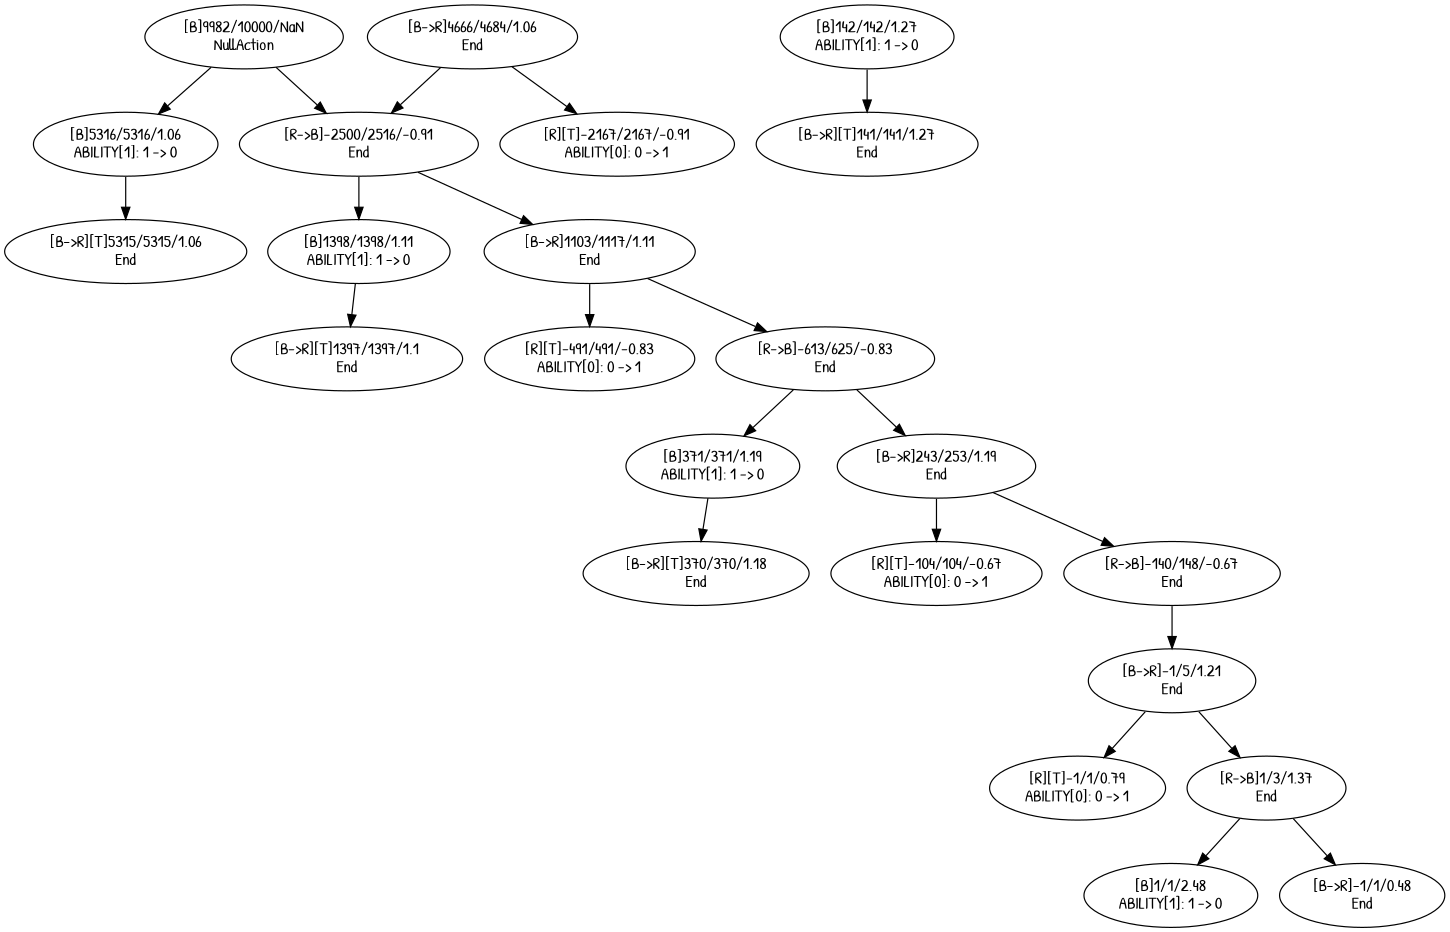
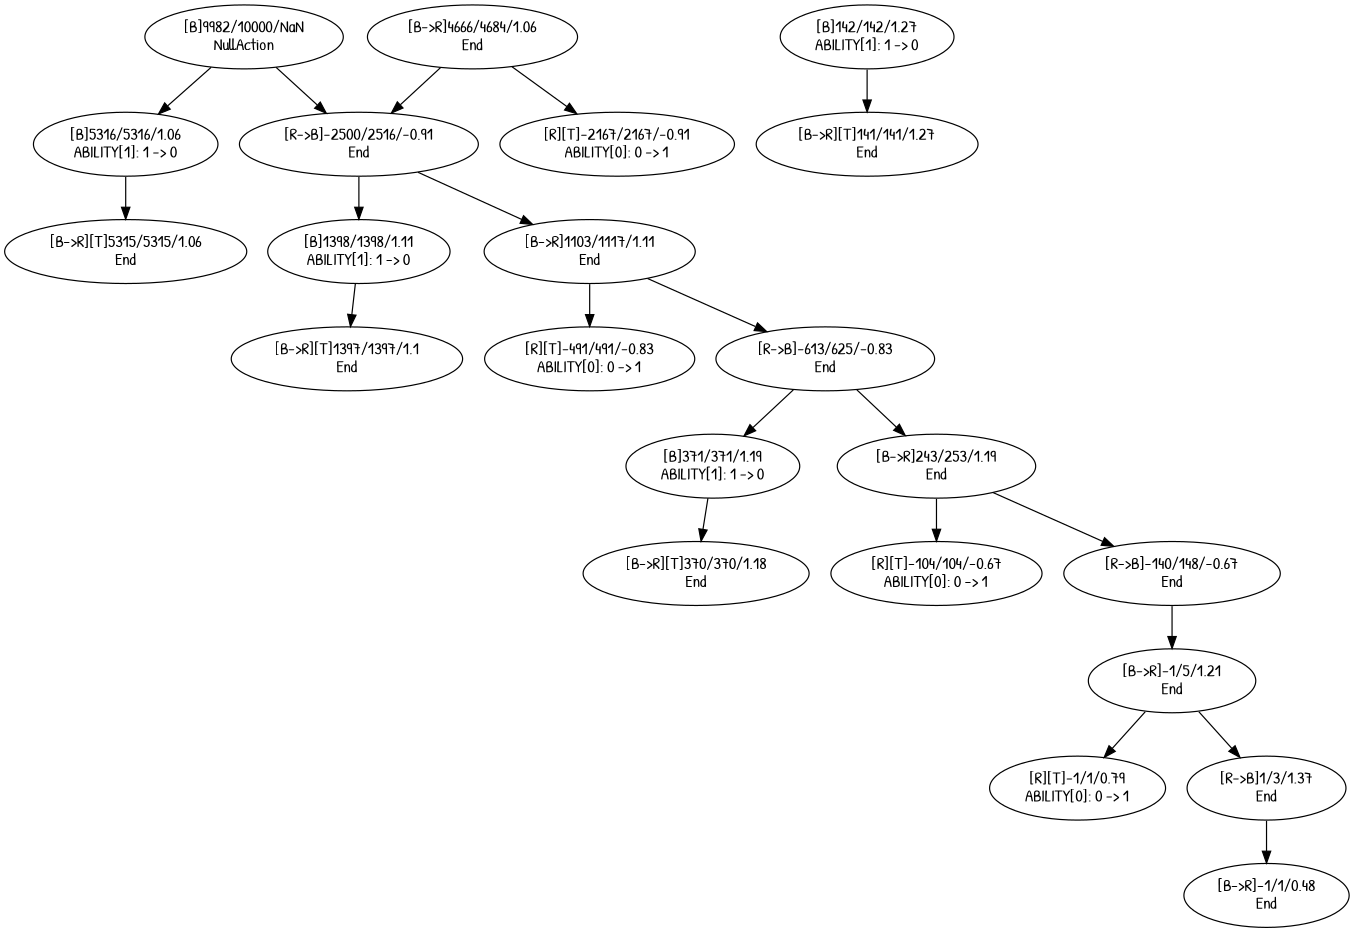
node "[B]1/1/2.48 ABILITY[1]: 1 -> 0": removed
